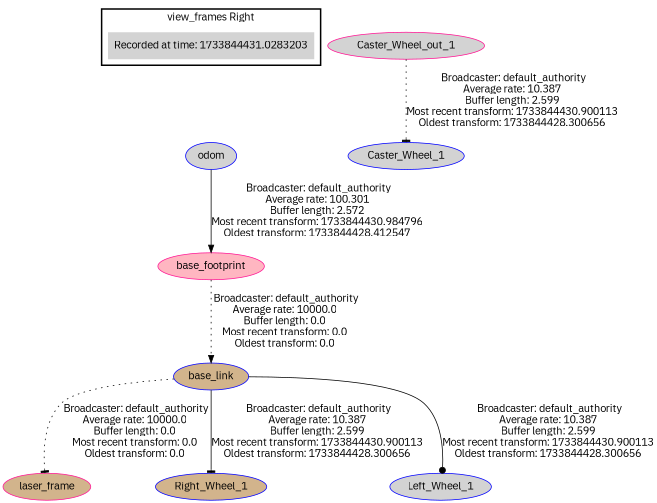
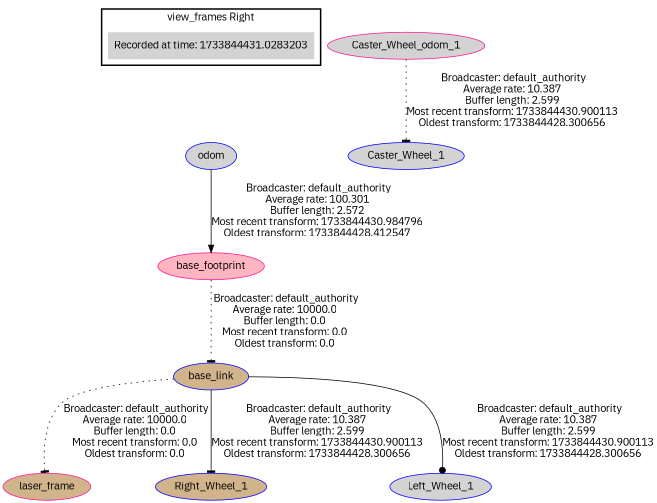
node "Caster_Wheel_out_1": label "Caster_Wheel_out_1" -> "Caster_Wheel_odom_1"
edge "base_footprint" -> "base_link": arrowhead normal -> tee
